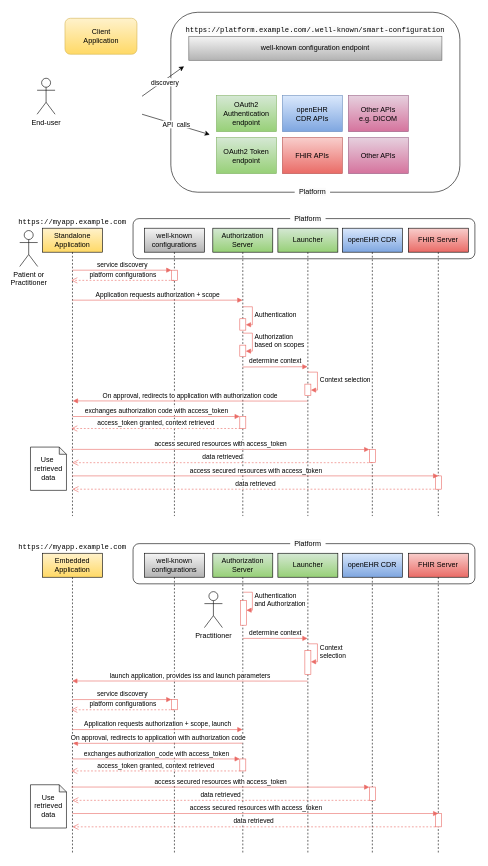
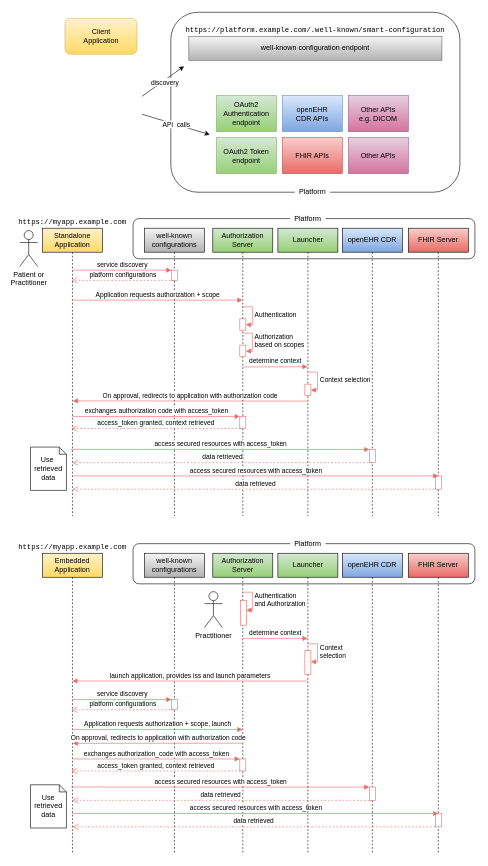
node "End-user": removed
